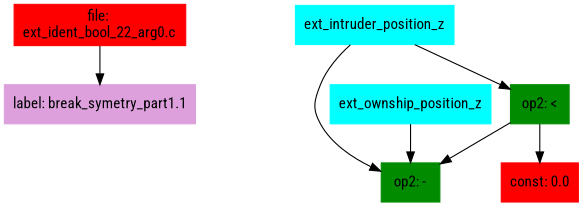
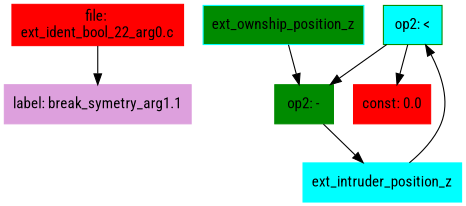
node "label: break_symetry_part1.1": label "label: break_symetry_part1.1" -> "label: break_symetry_arg1.1"
node "ext_ownship_position_z": fillcolor cyan1 -> green4
node "op2: <": fillcolor green4 -> cyan1
edge "ext_intruder_position_z" -> "op2: -": reversed
